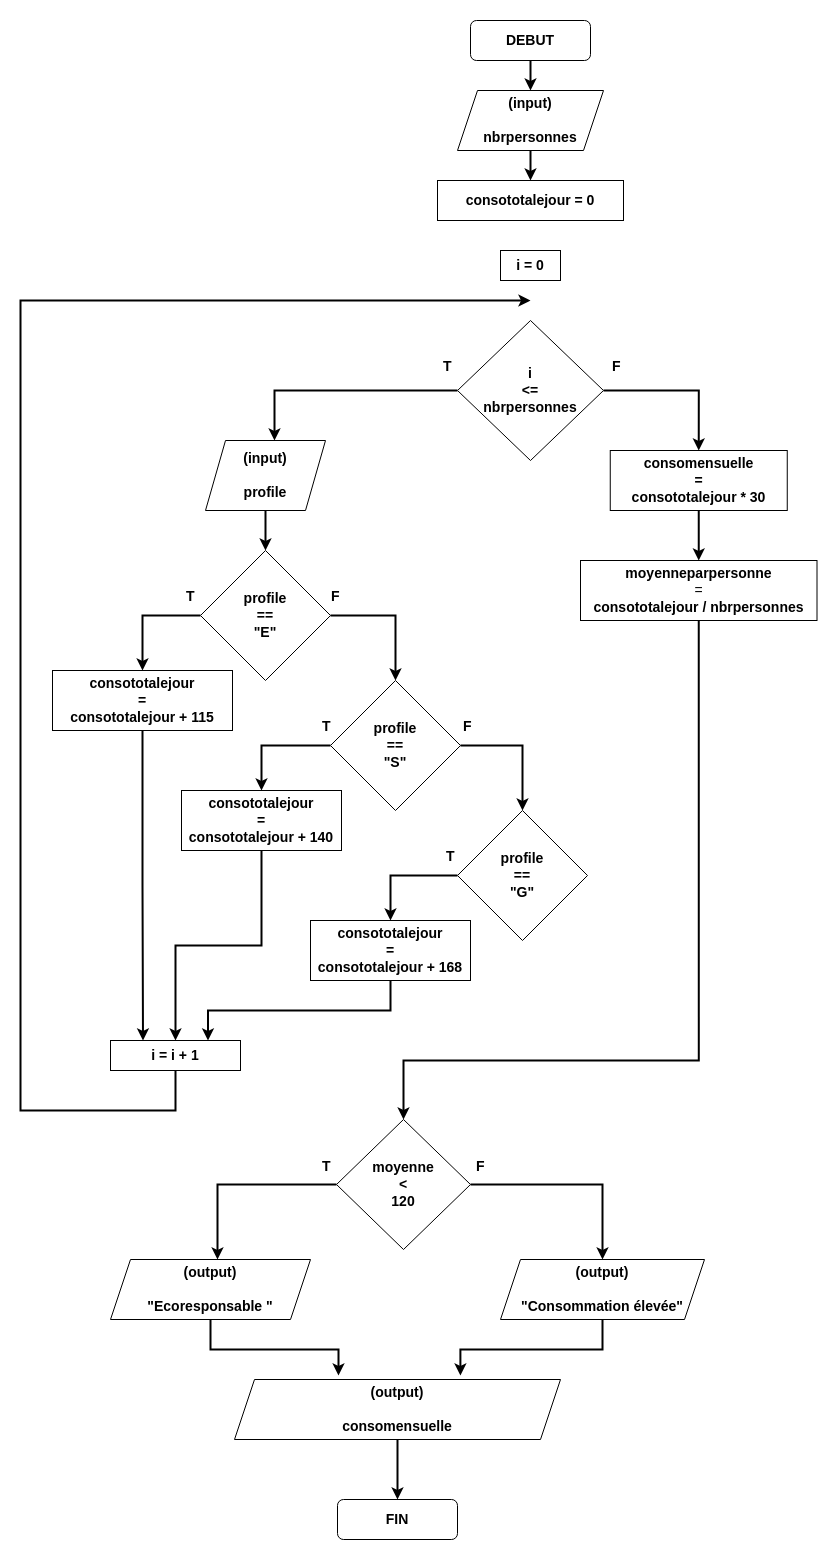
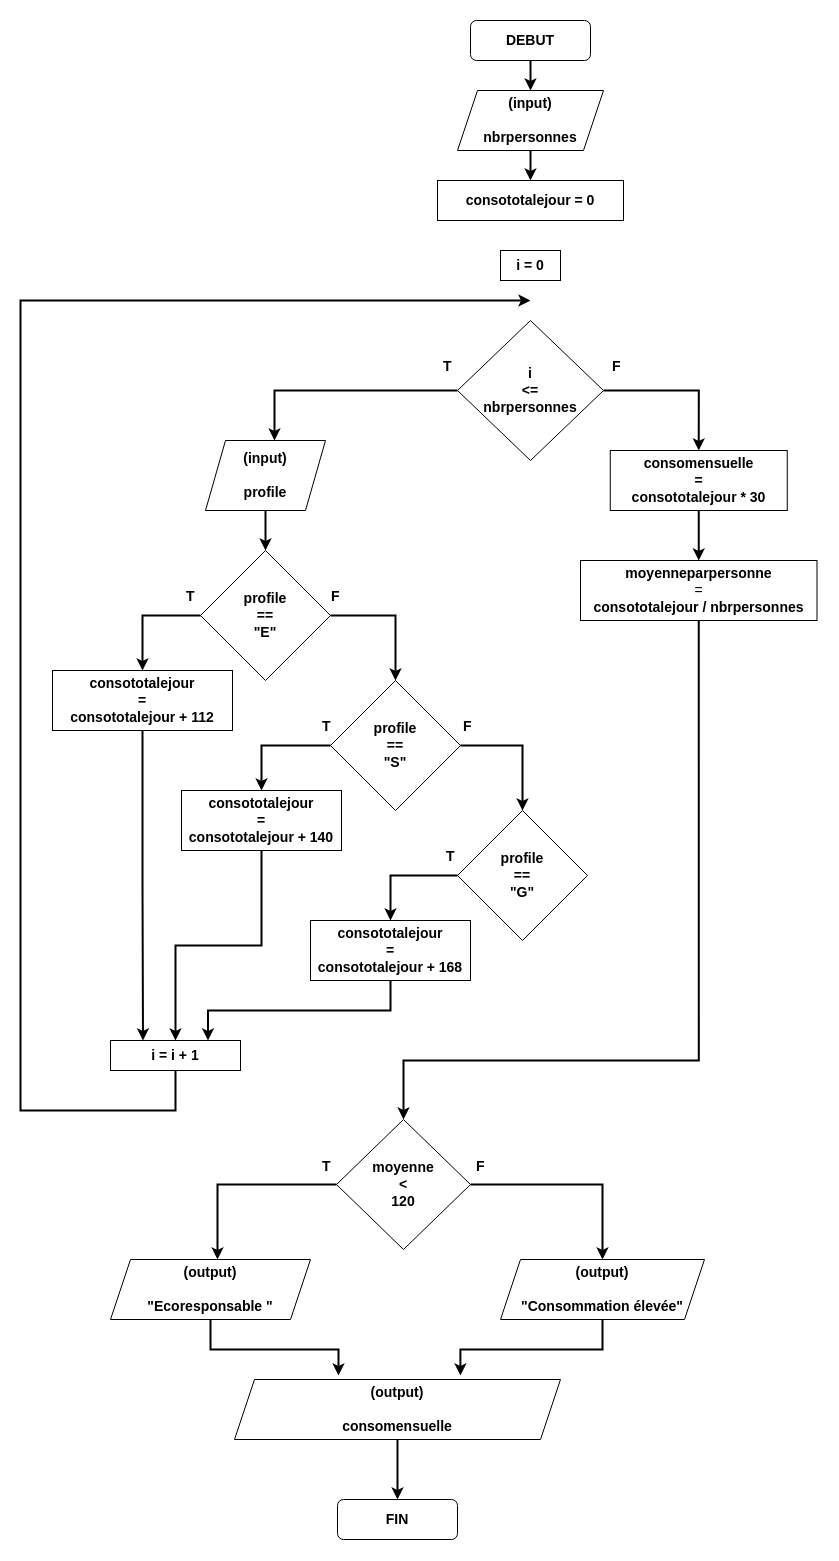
node "consototalejour = consototalejour + 115": label "consototalejour = consototalejour + 115" -> "consototalejour = consototalejour + 112"
